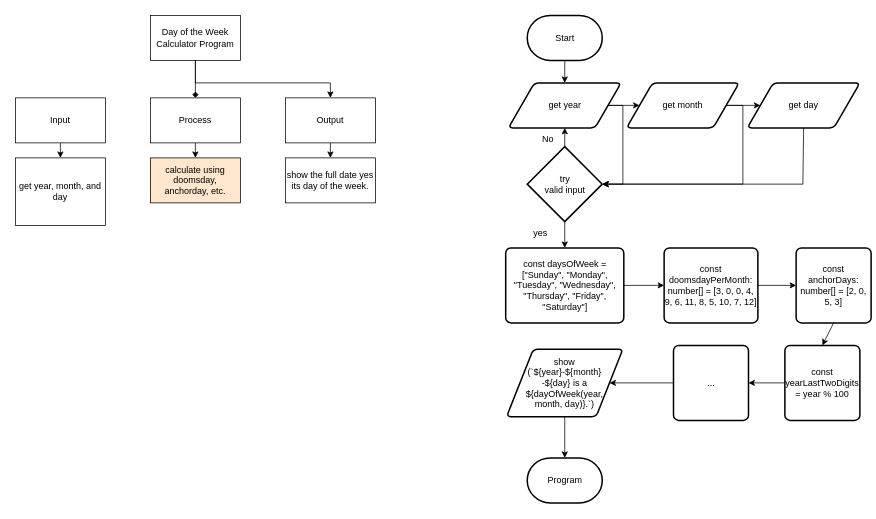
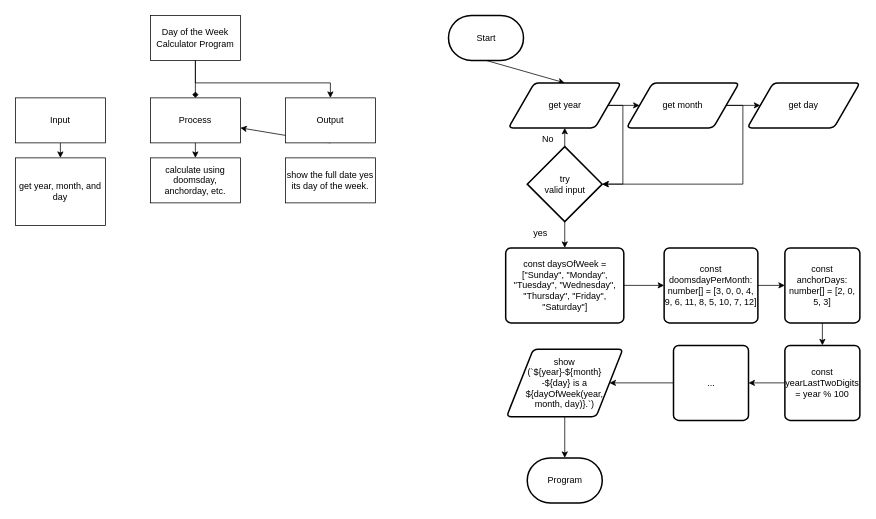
node "Start": moved (565, 38) -> (486, 38)
edge "Output" -> "show the full date yes its day of the week.": now "Output" -> "Process"
node "calculate using doomsday, anchorday, etc.": fillcolor #ffe6cc -> #ffffff
edge "get day" -> "try valid input": removed
node "const anchorDays: number[] = [2, 0, 5, 3]": moved (834, 285) -> (822, 285)
